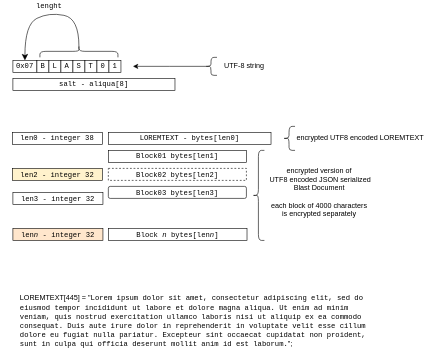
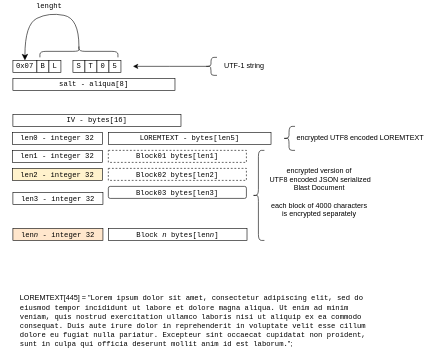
node "A": removed
node "1": label "1" -> "5"
node "UTF-8 string": label "UTF-8 string" -> "UTF-1 string"
node "IV - bytes[16]": added
node "len0 - integer 38": label "len0 - integer 38" -> "len0 - integer 32"
node "LOREMTEXT - bytes[len0]": label "LOREMTEXT - bytes[len0]" -> "LOREMTEXT - bytes[len5]"
node "len1 - integer 32": added
node "Block01 bytes[len1]": style solid -> dashed
